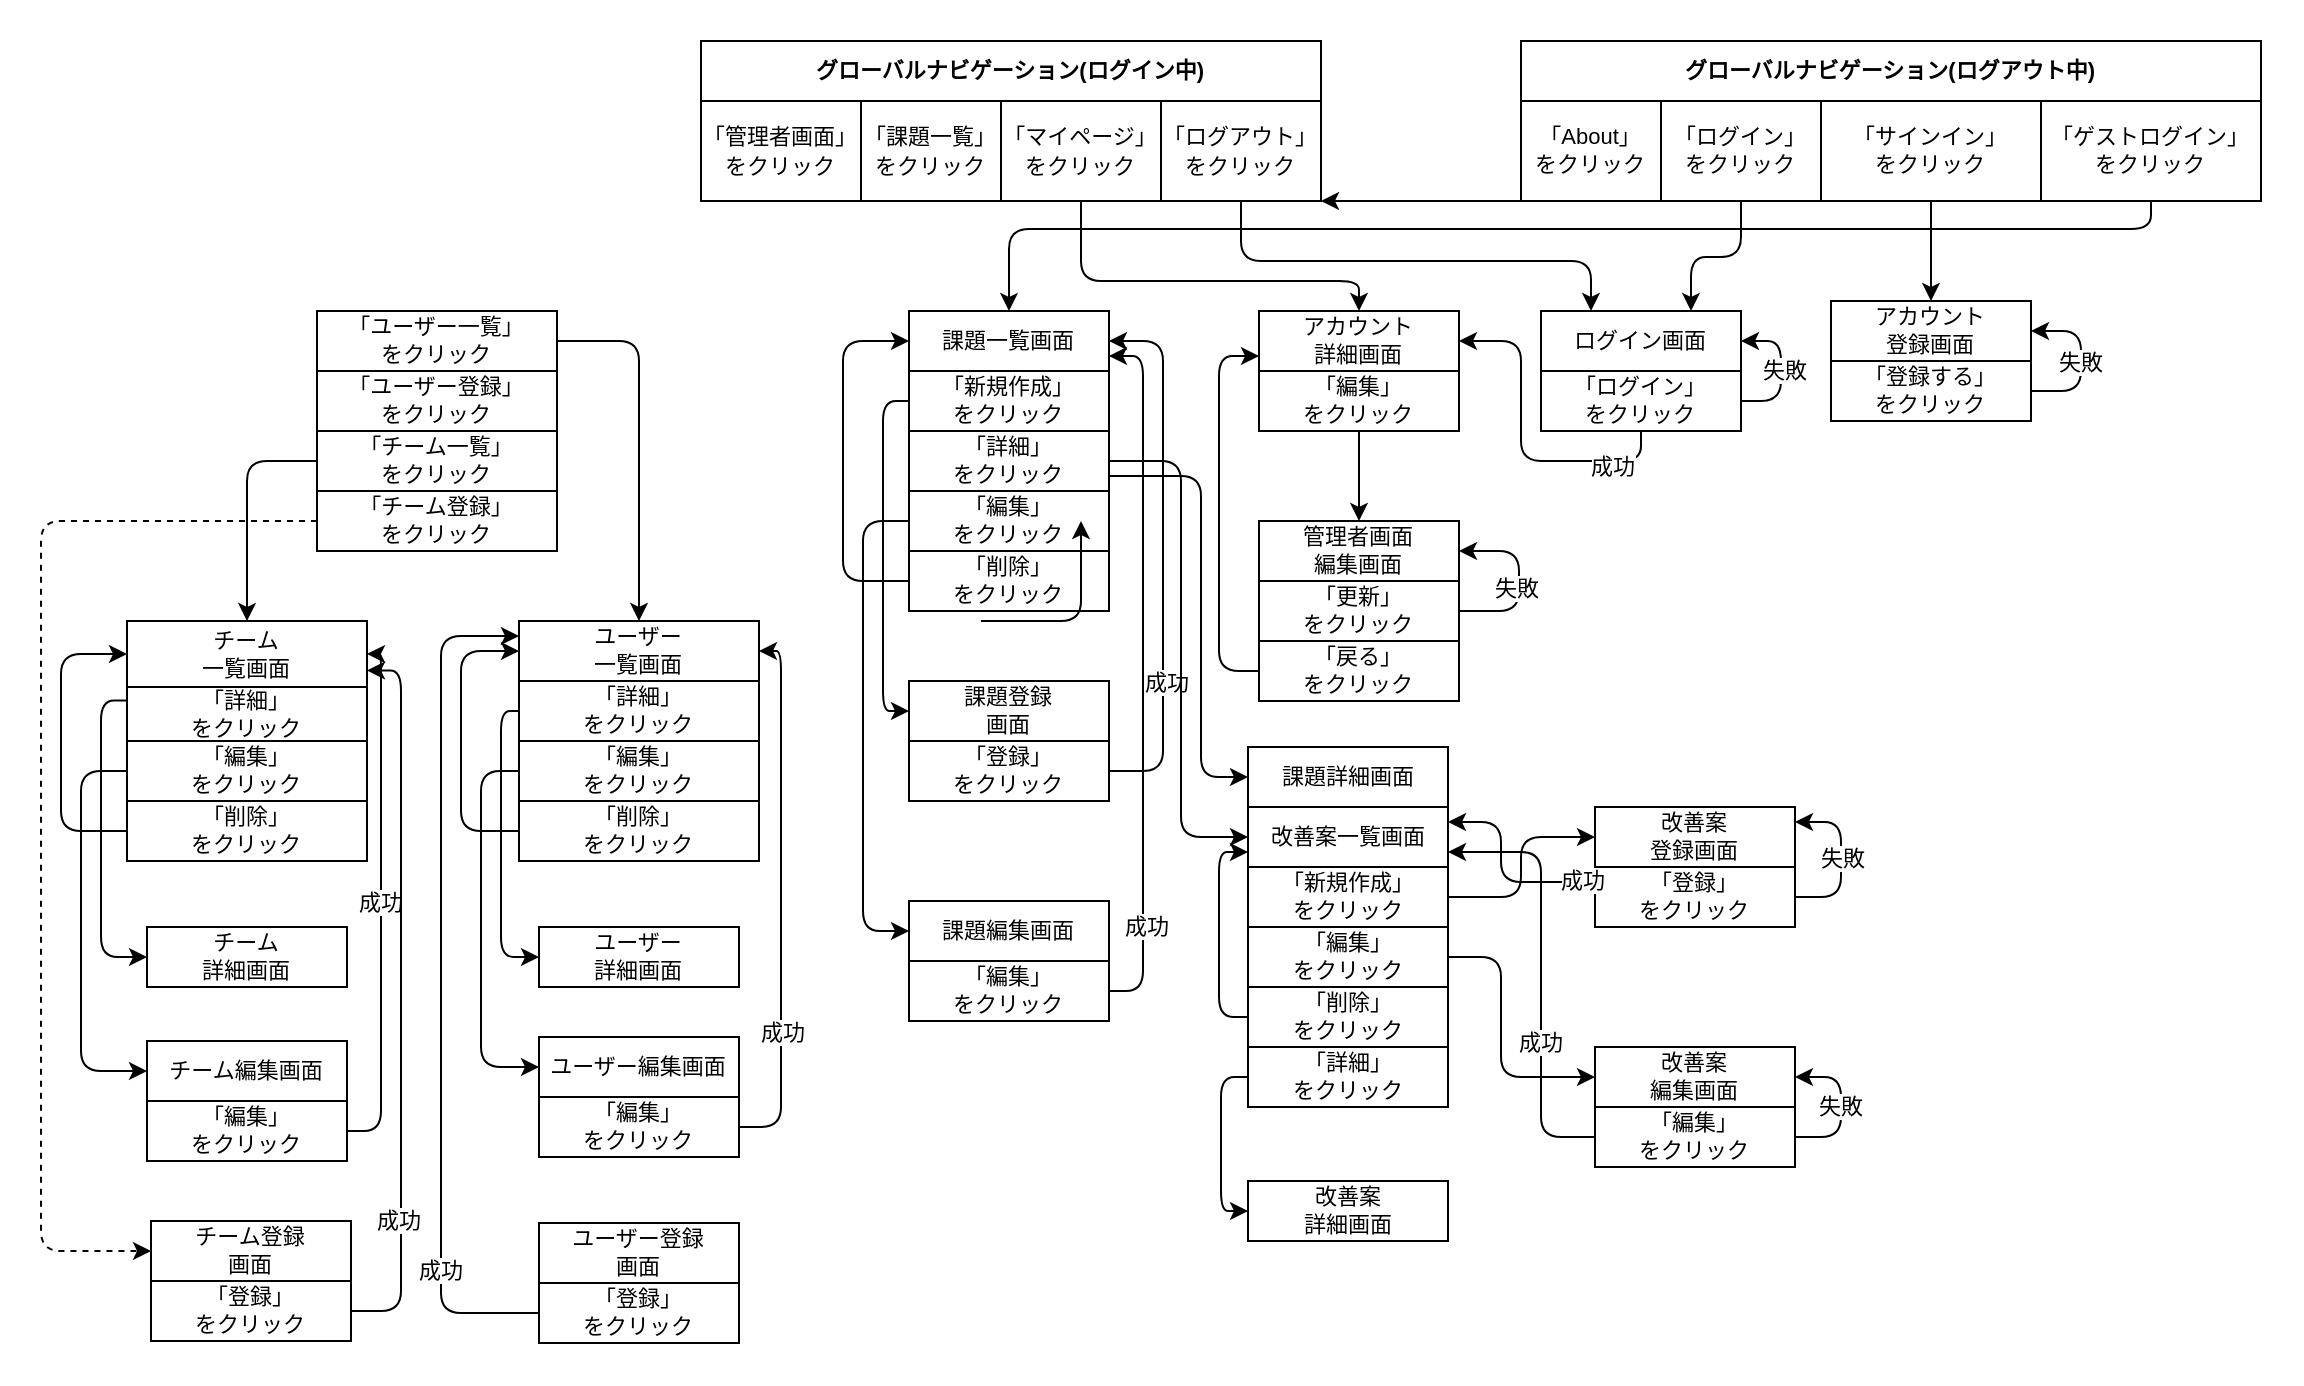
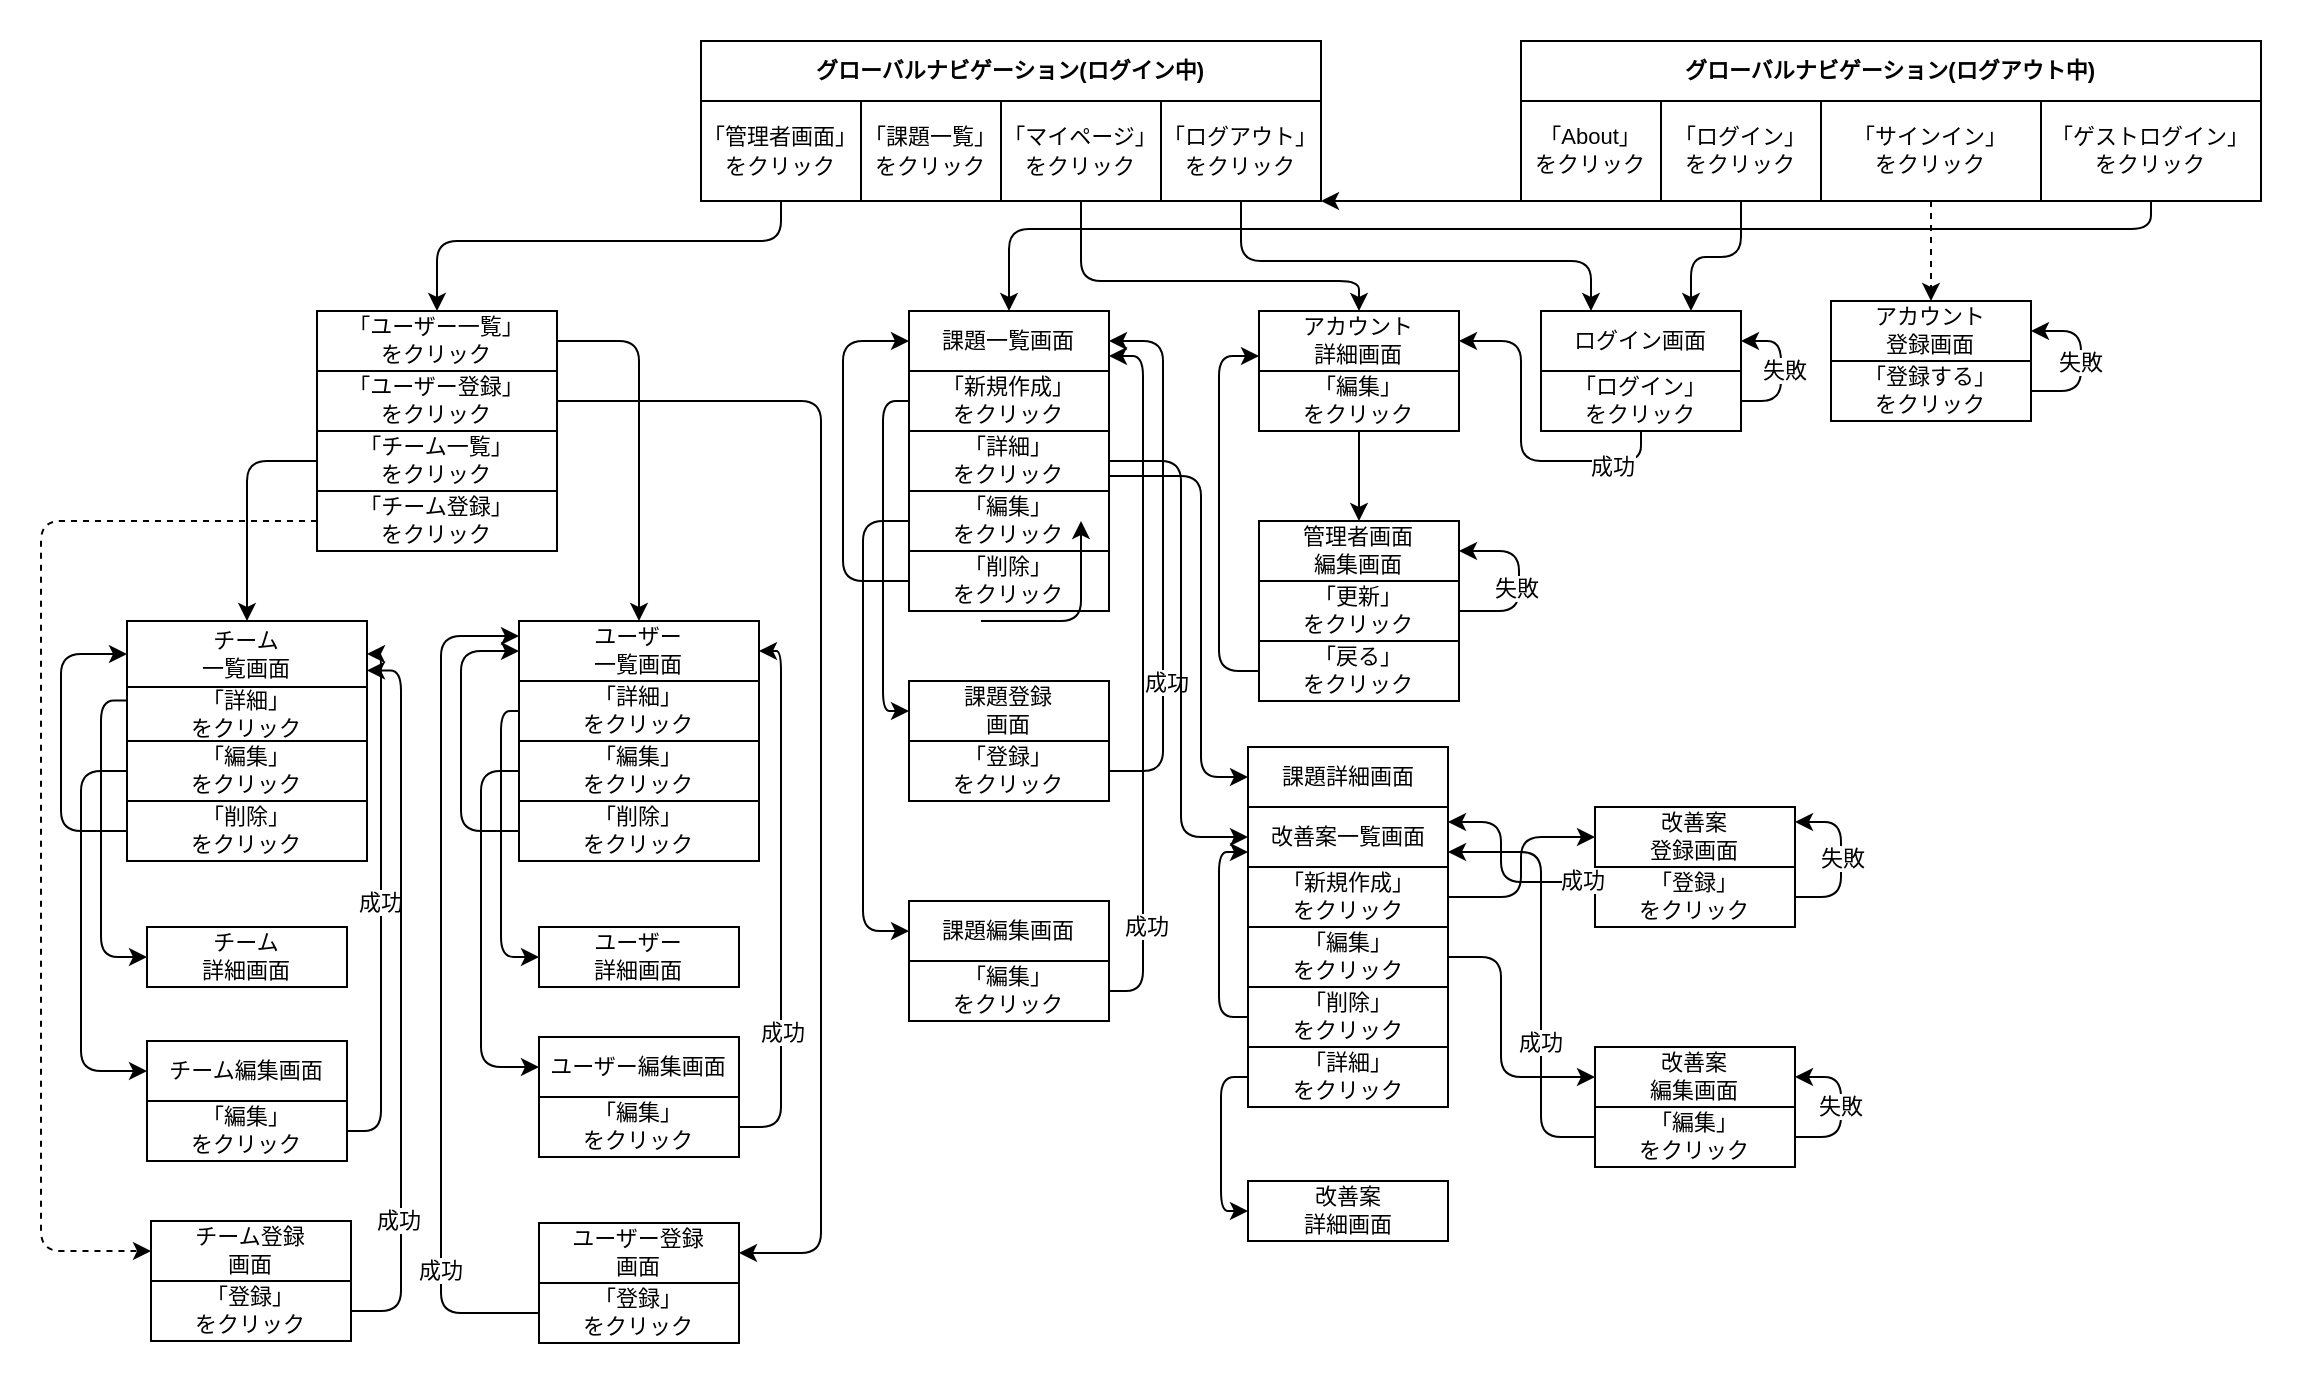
edge "「管理者画面」をクリック" -> "「ユーザー一覧」 をクリック": added
edge "「サインイン」 をクリック" -> "アカウント 登録画面": style solid -> dashed
edge "「ユーザー登録」 をクリック" -> "ユーザー登録 画面": added
